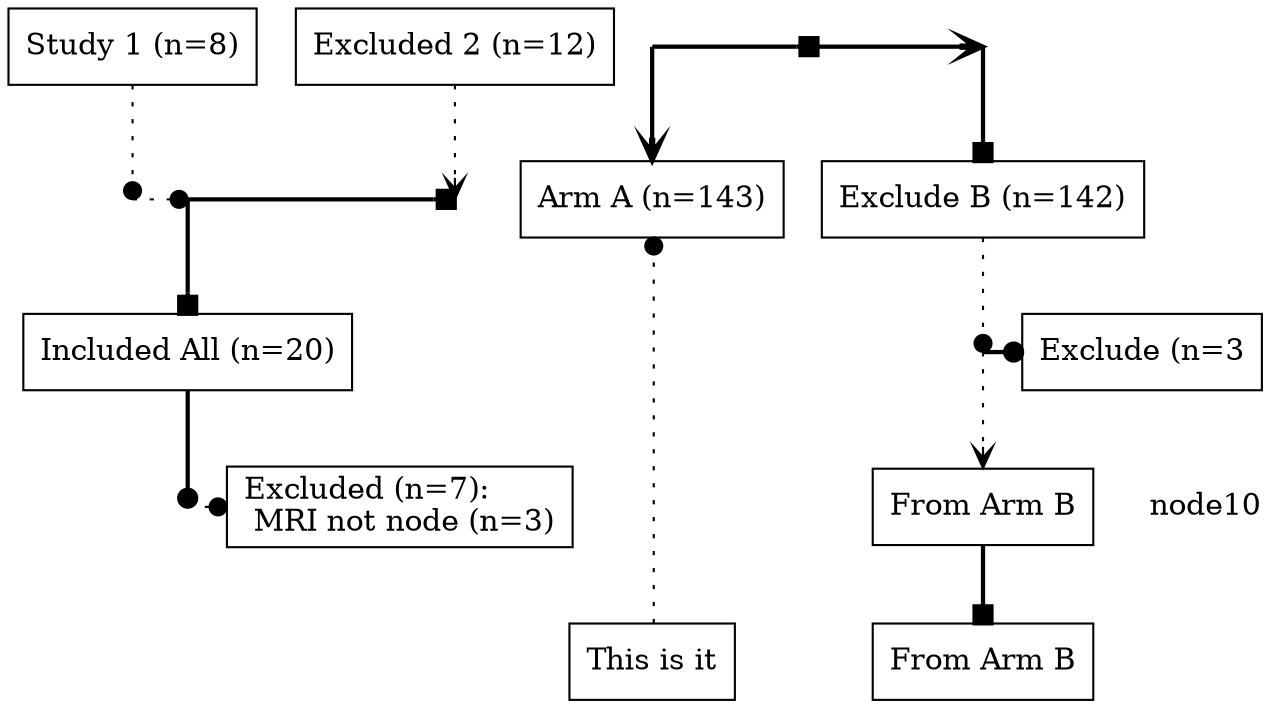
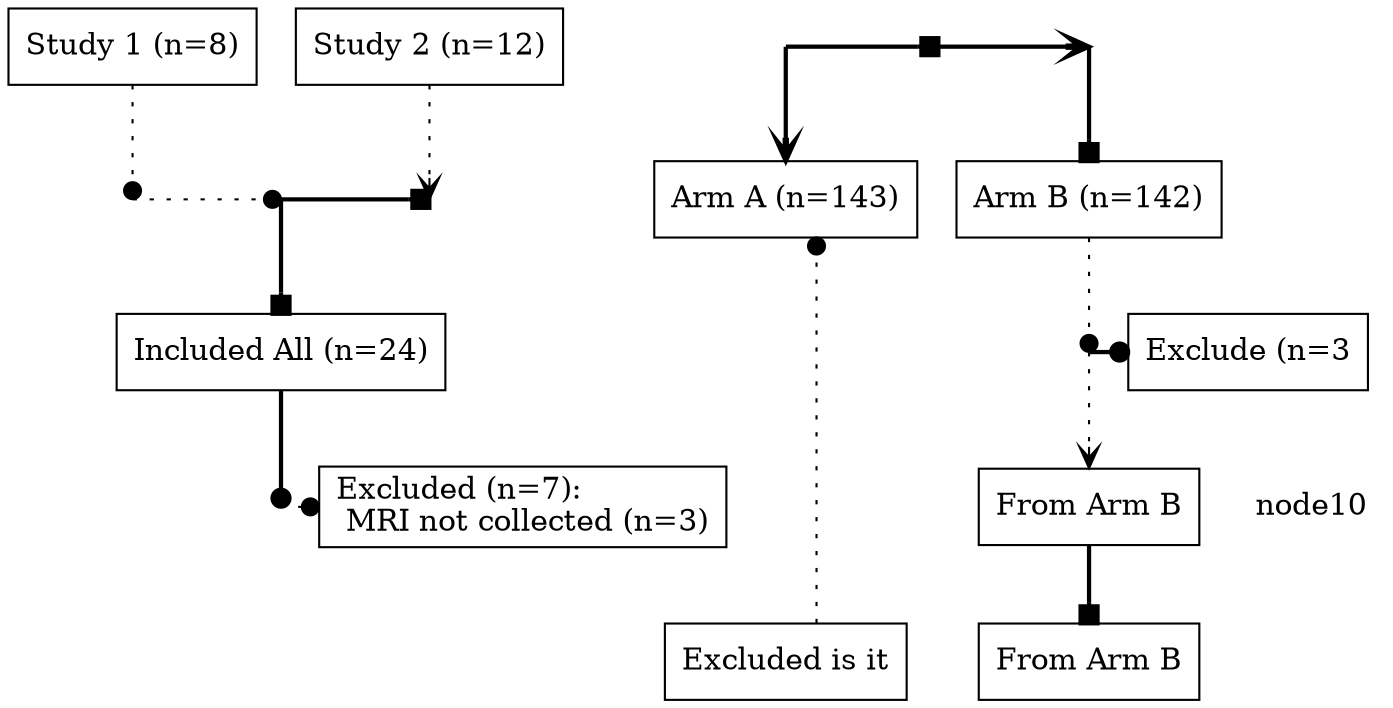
node "Excluded 2 (n=12)": label "Excluded 2 (n=12)" -> "Study 2 (n=12)"
node "Exclude B (n=142)": label "Exclude B (n=142)" -> "Arm B (n=142)"
node "Included All (n=20)": label "Included All (n=20)" -> "Included All (n=24)"
node "Excluded (n=7): MRI not node (n=3)": label "Excluded (n=7): MRI not node (n=3)" -> "Excluded (n=7): MRI not collected (n=3)"
node "This is it": label "This is it" -> "Excluded is it"
